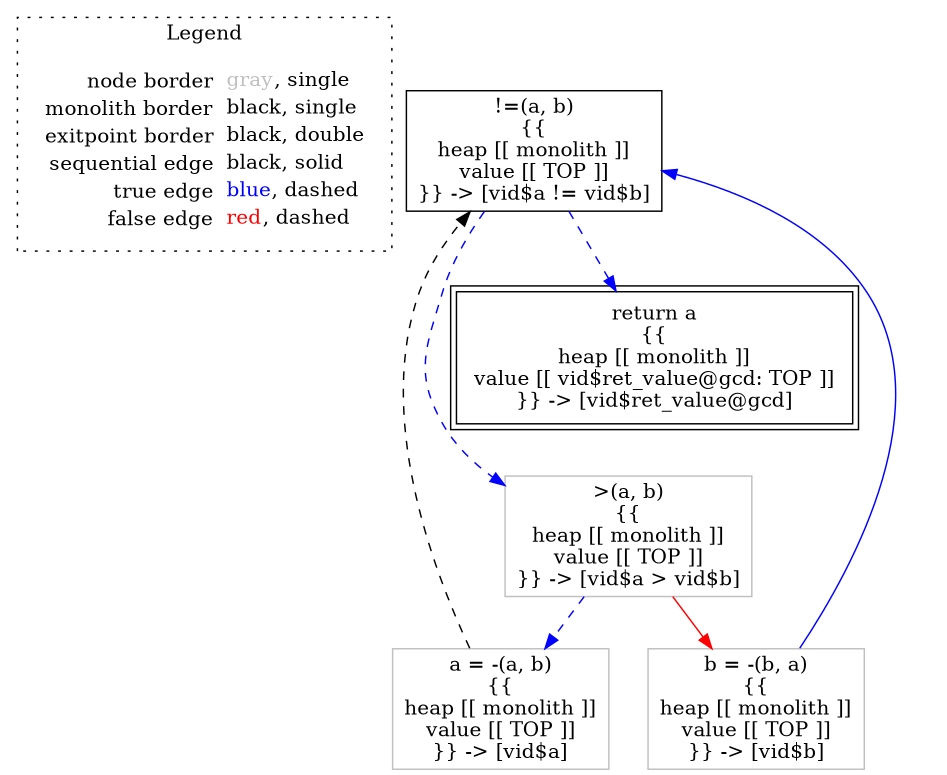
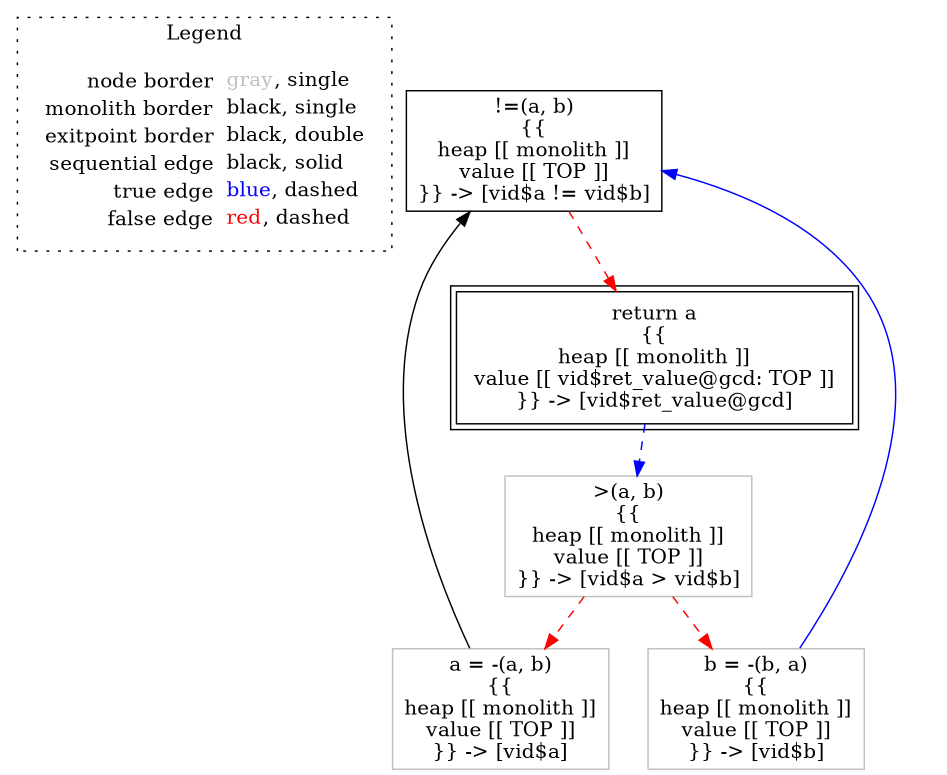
edge "!=(a, b)" -> "return a": color blue -> red
edge "!=(a, b)" -> ">(a, b)": now "return a" -> ">(a, b)"
edge "a = -(a, b)" -> "!=(a, b)": style dashed -> solid
edge ">(a, b)" -> "a = -(a, b)": color blue -> red
edge ">(a, b)" -> "b = -(b, a)": style solid -> dashed
